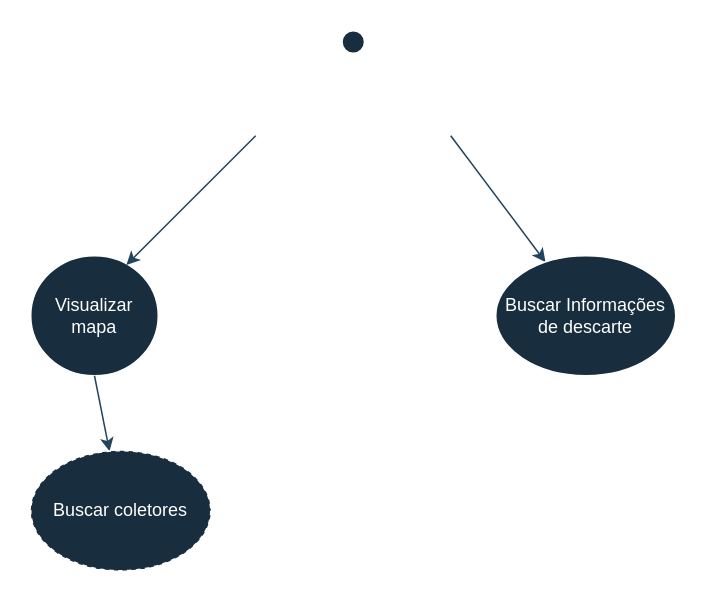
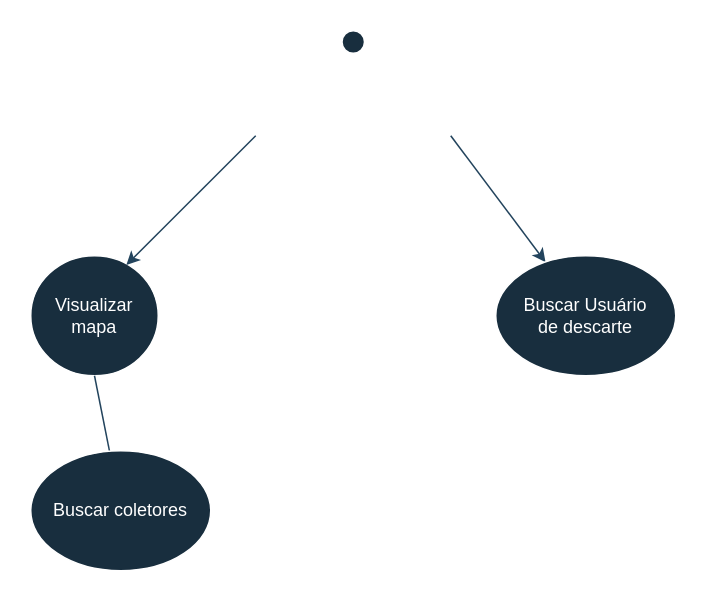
node "Buscar Informações de descarte": label "Buscar Informações de descarte" -> "Buscar Usuário de descarte"
edge "Visualizar mapa" -> "Buscar coletores": arrowhead classic -> none
node "Buscar coletores": style dashed -> solid
